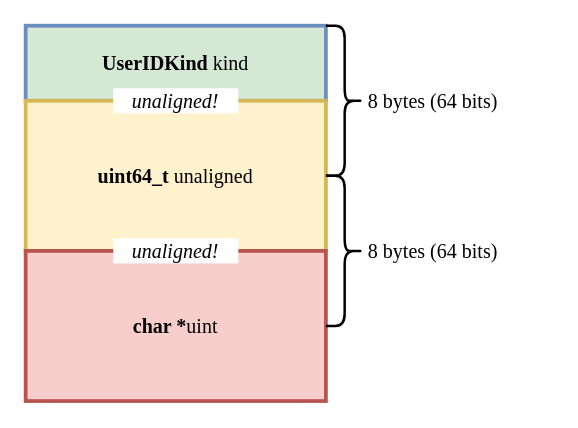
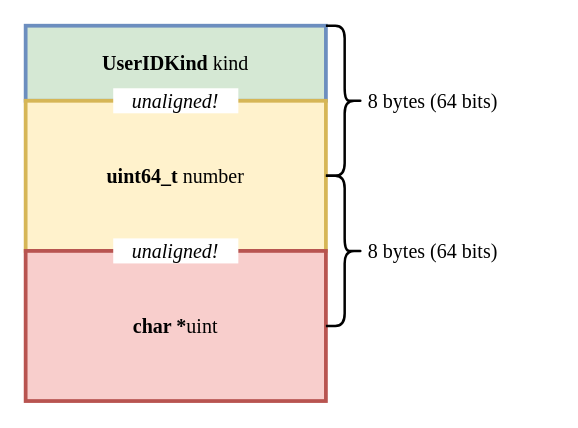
node "uint64_t unaligned": label "uint64_t unaligned" -> "uint64_t number"
